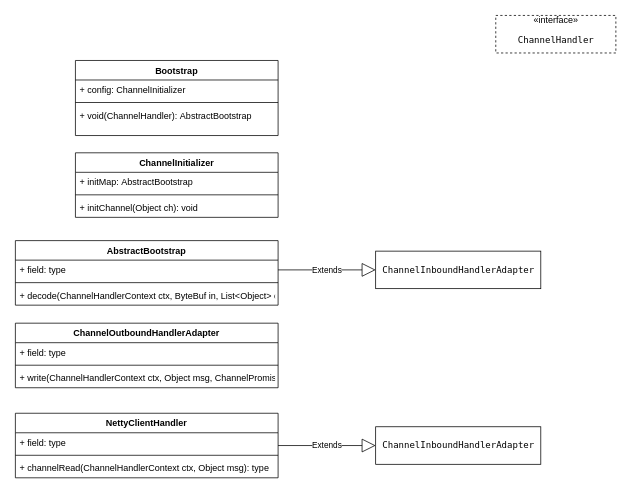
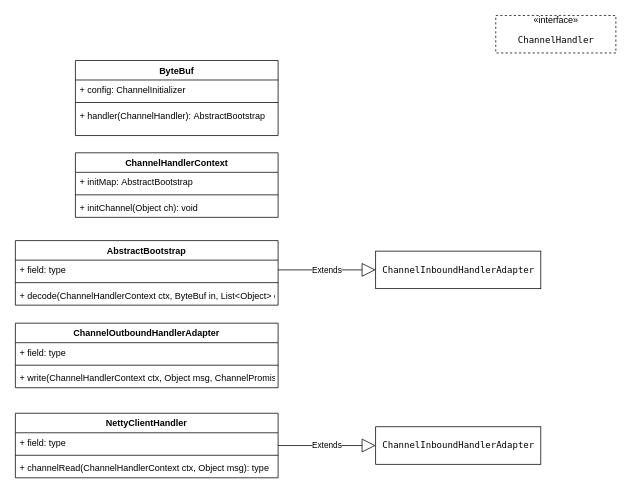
node "Bootstrap": label "Bootstrap" -> "ByteBuf"
node "+ void(ChannelHandler): AbstractBootstrap": label "+ void(ChannelHandler): AbstractBootstrap" -> "+ handler(ChannelHandler): AbstractBootstrap"
node "ChannelInitializer": label "ChannelInitializer" -> "ChannelHandlerContext"
